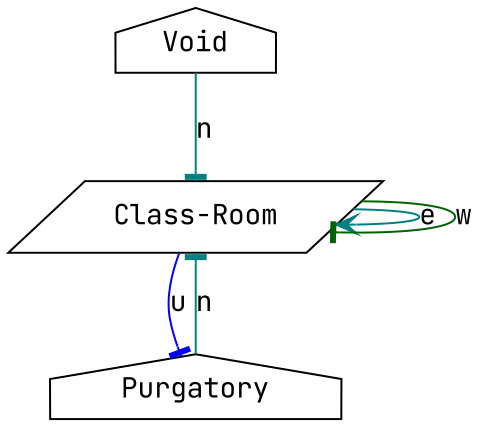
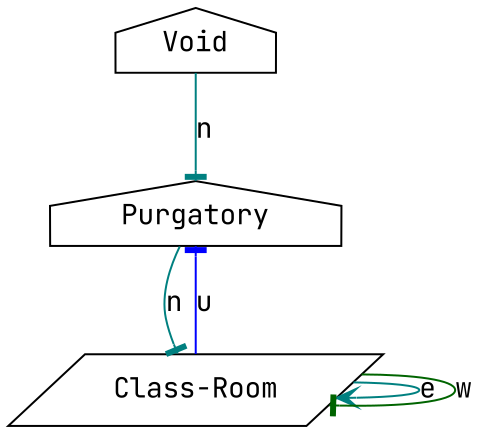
edge "Void" -> "Class-Room": now "Void" -> "Purgatory"
